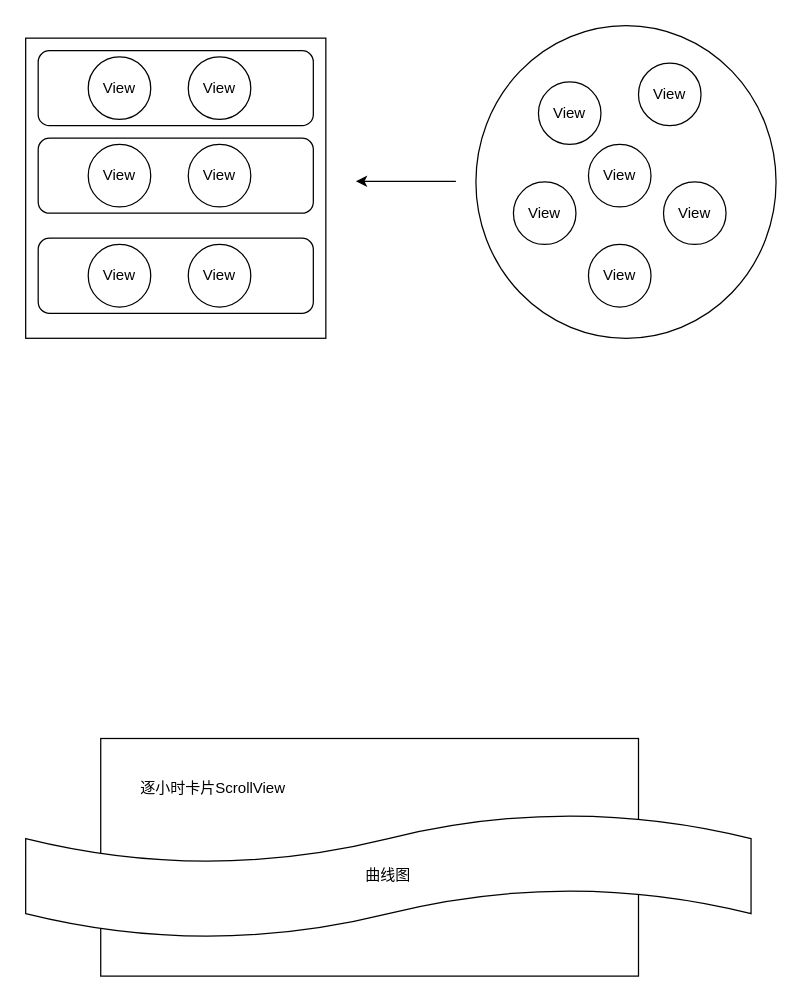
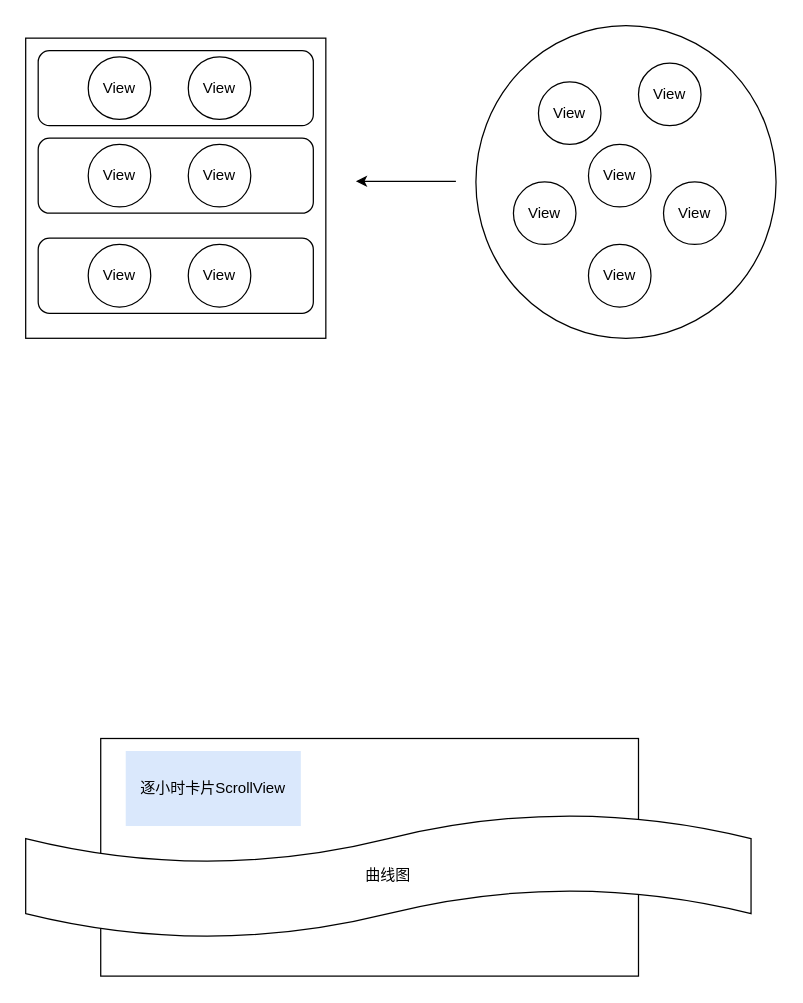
node "逐小时卡片ScrollView": fillcolor #ffffff -> #dae8fc
